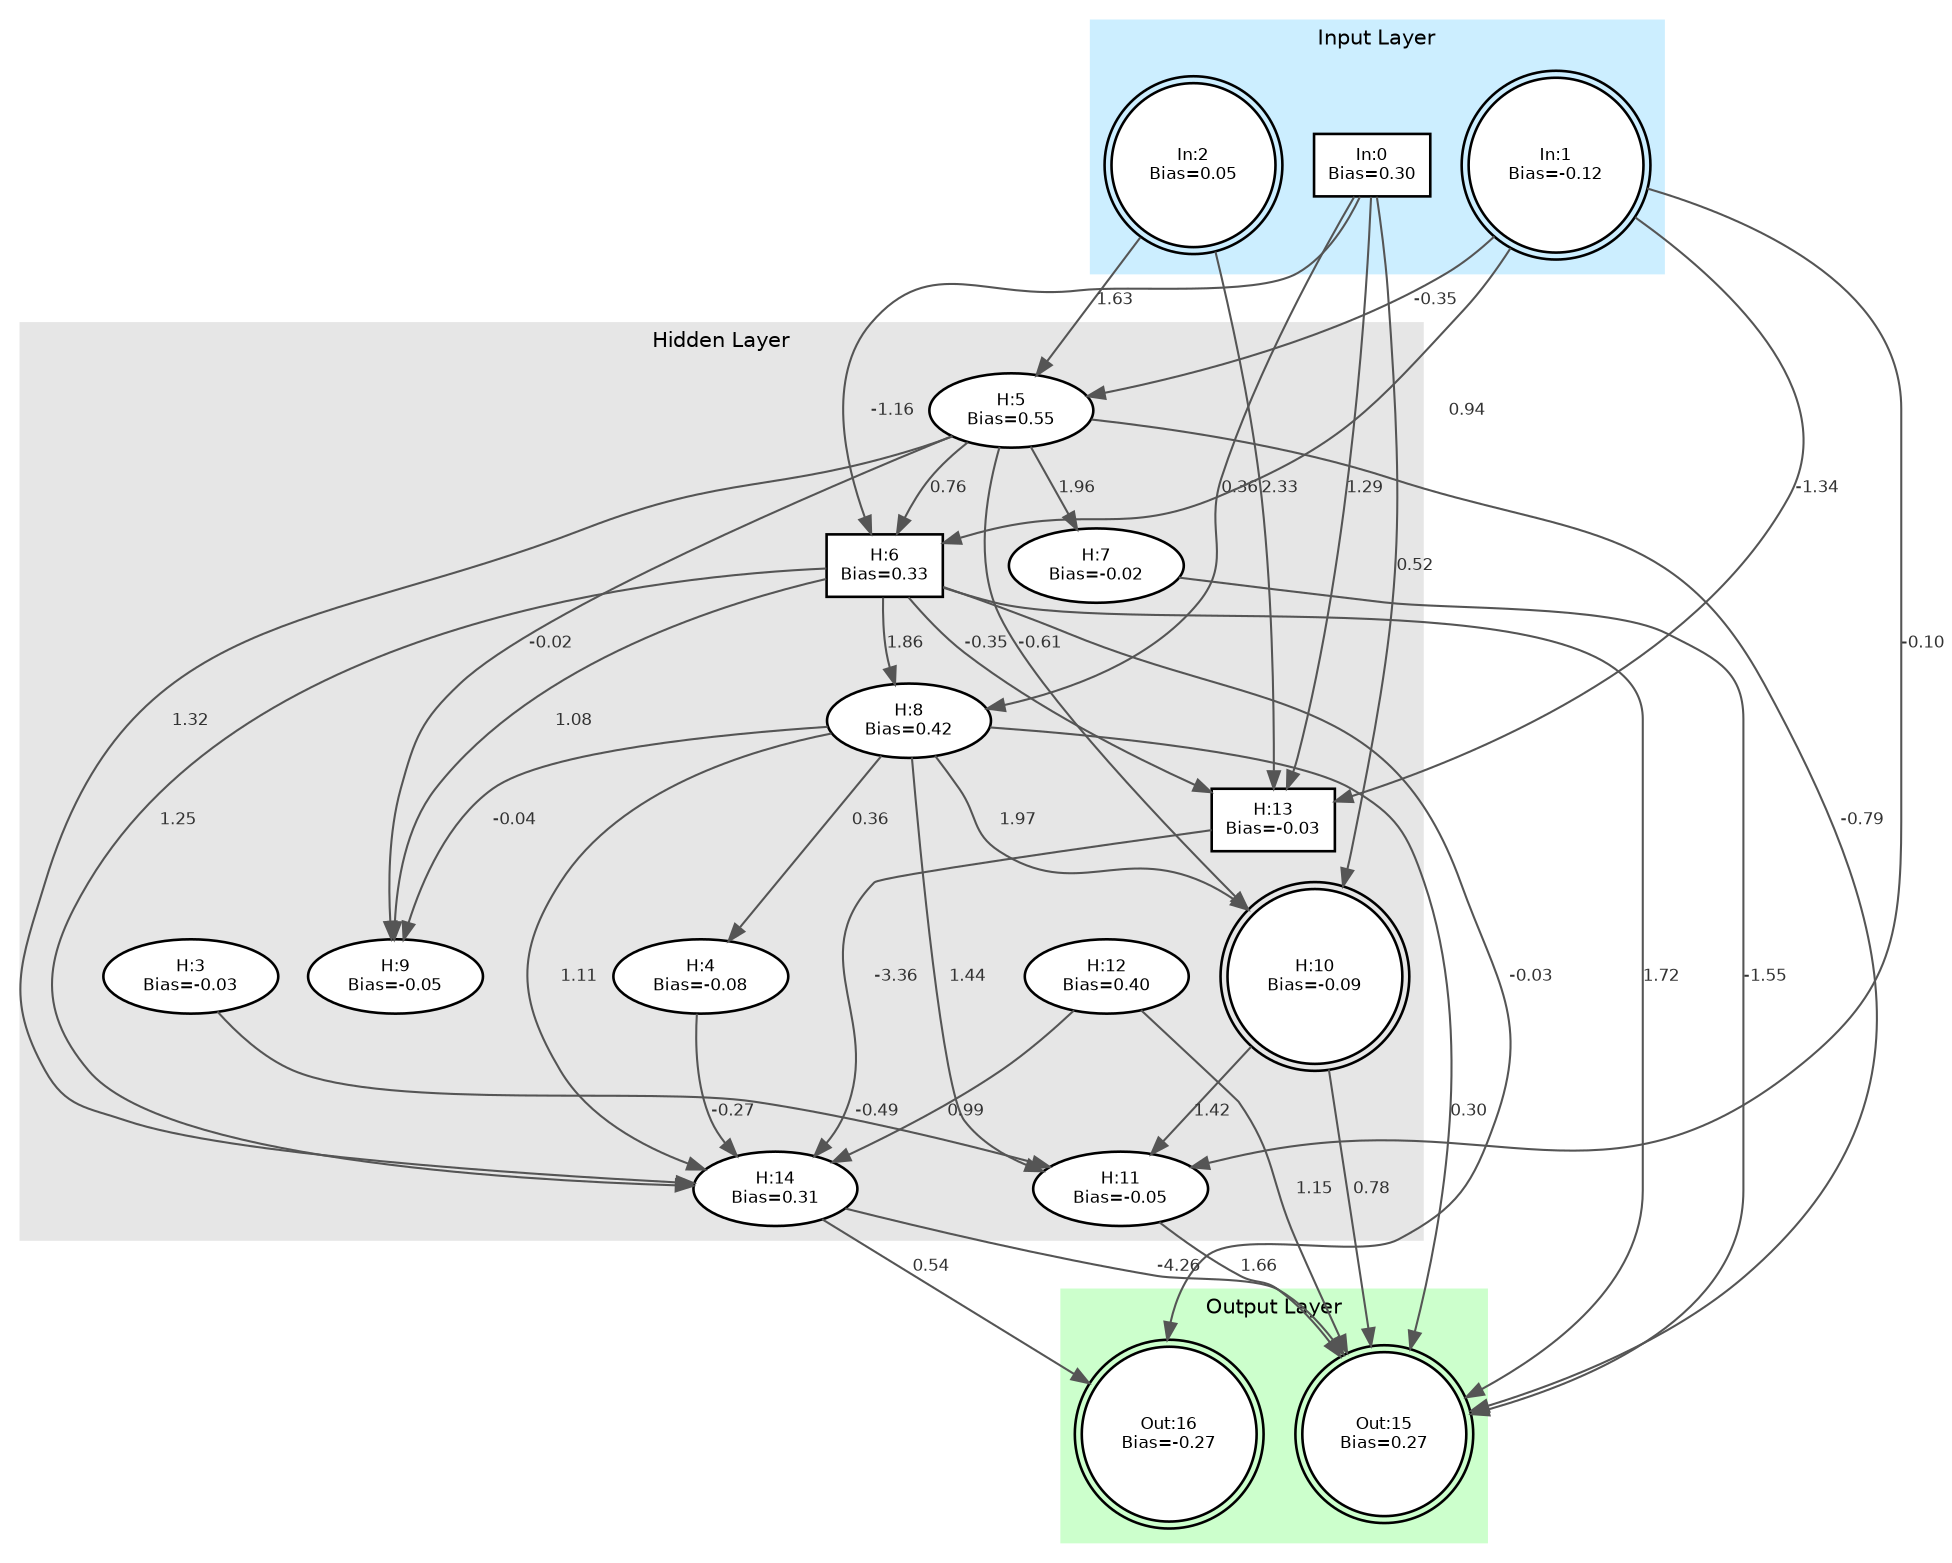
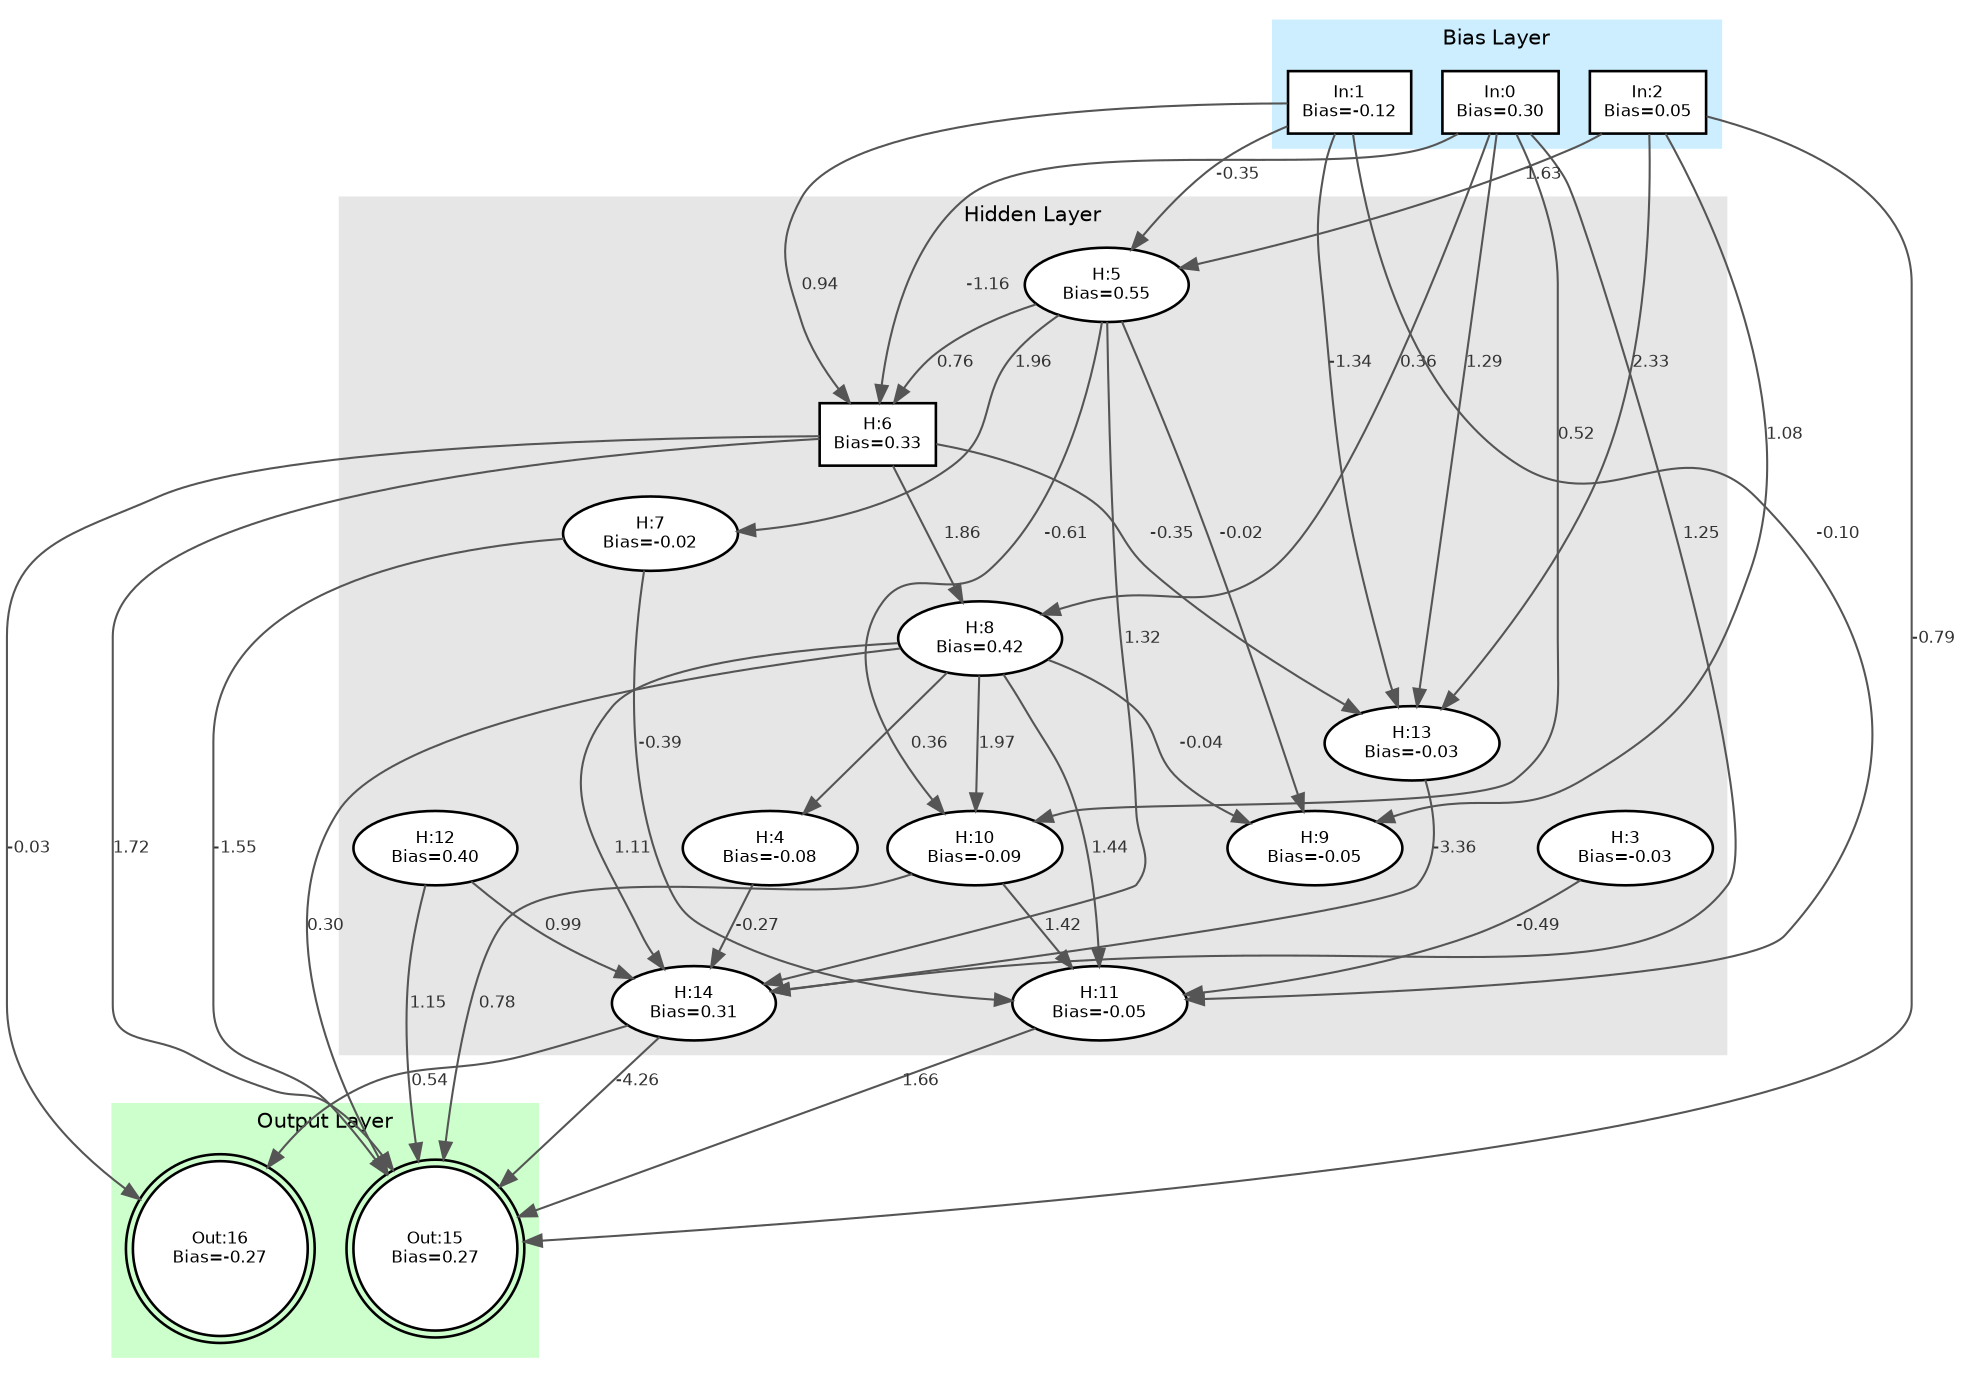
cluster "Input Layer": label "Input Layer" -> "Bias Layer"
node "In:2 Bias=0.05": shape doublecircle -> box
node "In:1 Bias=-0.12": shape doublecircle -> box
edge "H:6 Bias=0.33" -> "H:9 Bias=-0.05": now "In:2 Bias=0.05" -> "H:9 Bias=-0.05"
edge "H:5 Bias=0.55" -> "Out:15 Bias=0.27": now "In:2 Bias=0.05" -> "Out:15 Bias=0.27"
node "H:13 Bias=-0.03": shape box -> ellipse
edge "H:6 Bias=0.33" -> "H:14 Bias=0.31": now "In:0 Bias=0.30" -> "H:14 Bias=0.31"
edge "H:7 Bias=-0.02" -> "H:11 Bias=-0.05": added, label "-0.39"
node "H:10 Bias=-0.09": shape doublecircle -> ellipse
